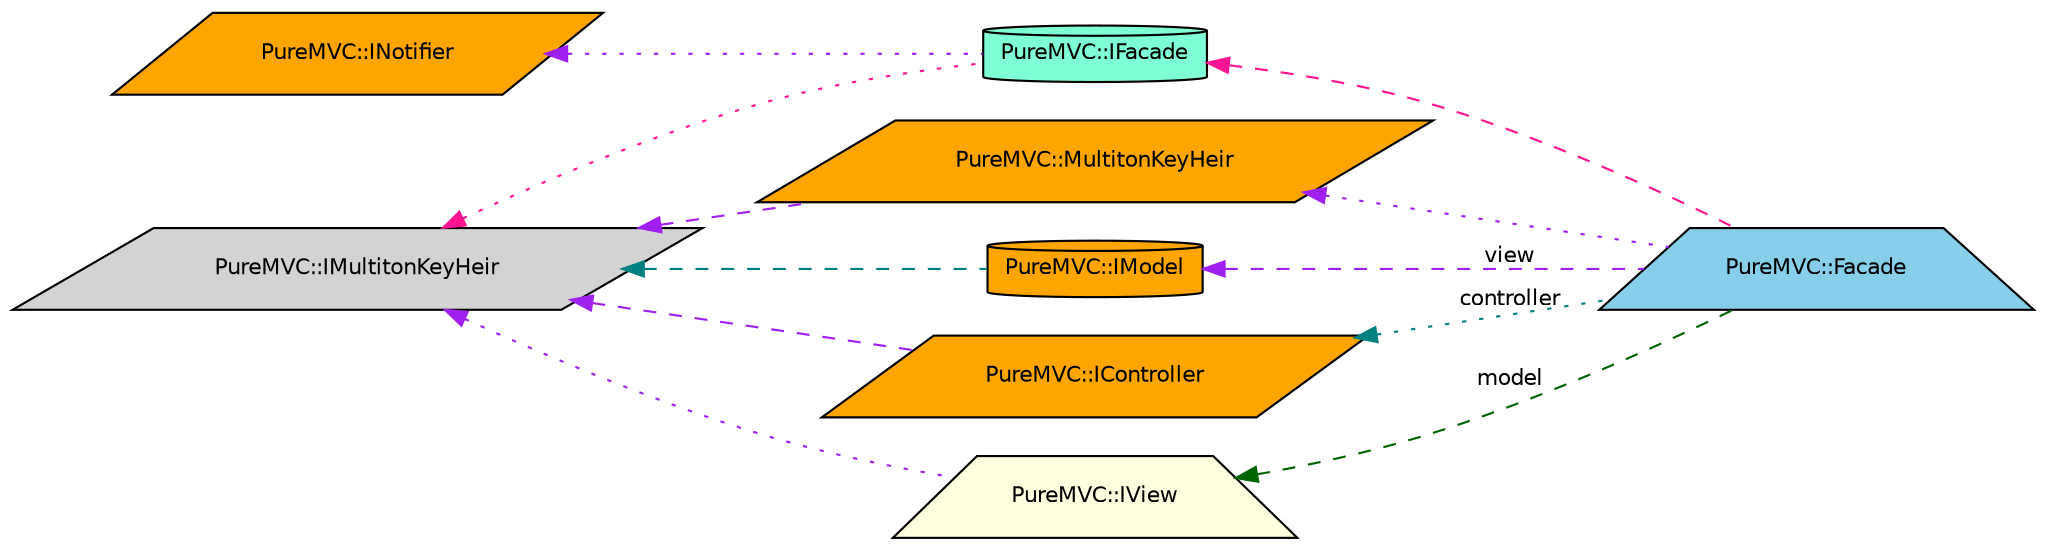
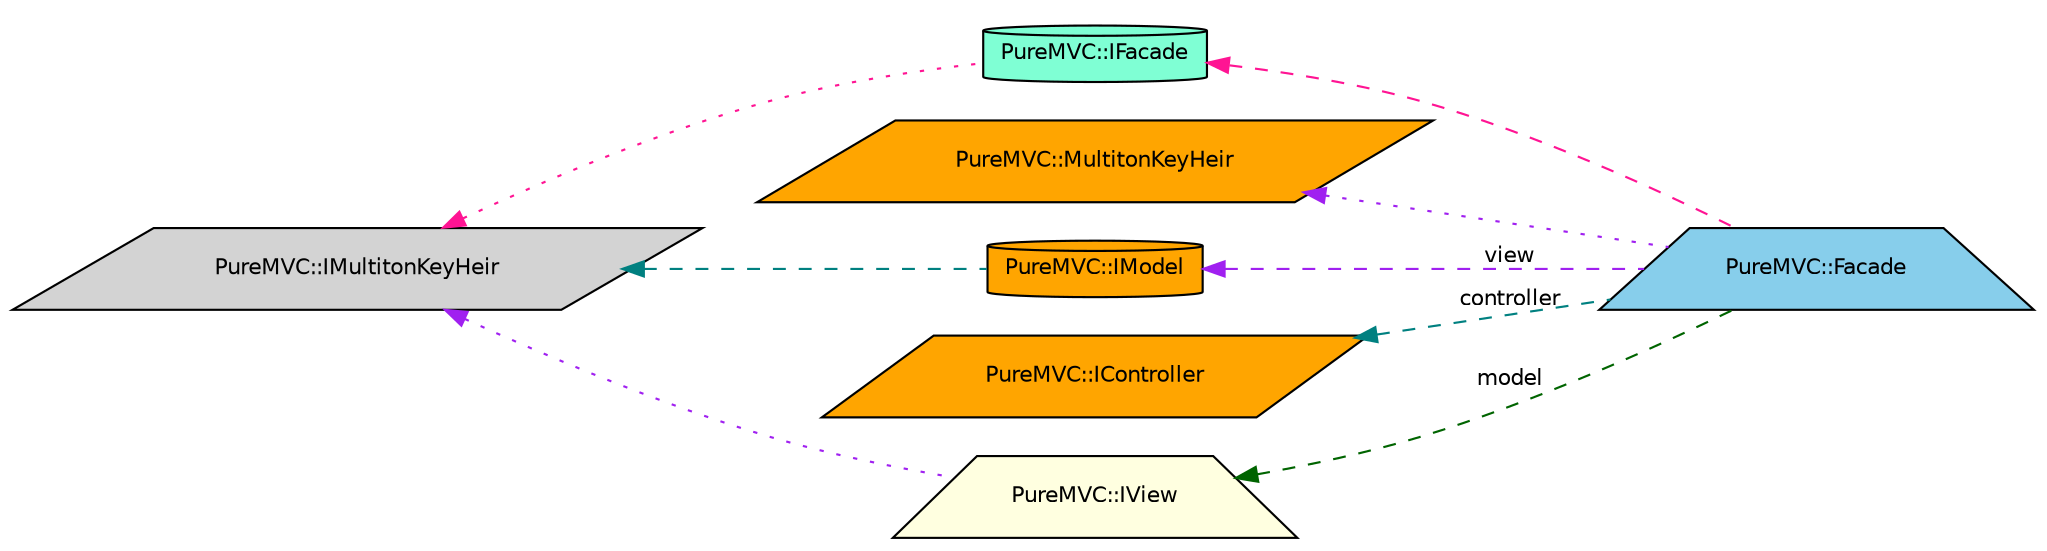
node "PureMVC::INotifier": removed
edge "PureMVC::MultitonKeyHeir" -> "PureMVC::IMultitonKeyHeir": removed
edge "PureMVC::Facade" -> "PureMVC::IController": style dotted -> dashed
edge "PureMVC::IController" -> "PureMVC::IMultitonKeyHeir": removed
